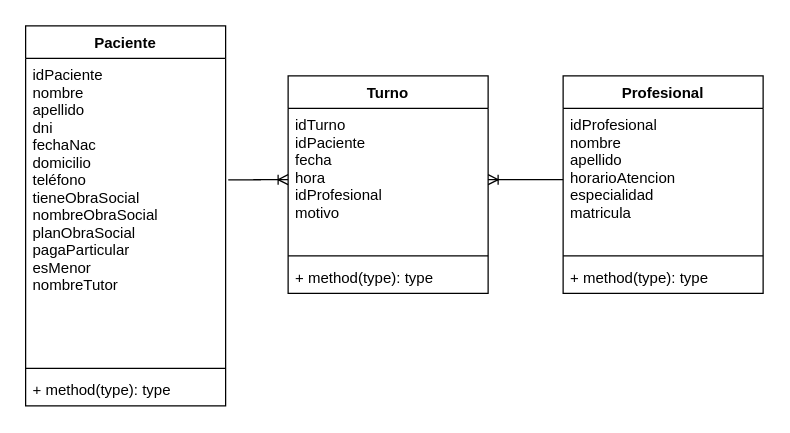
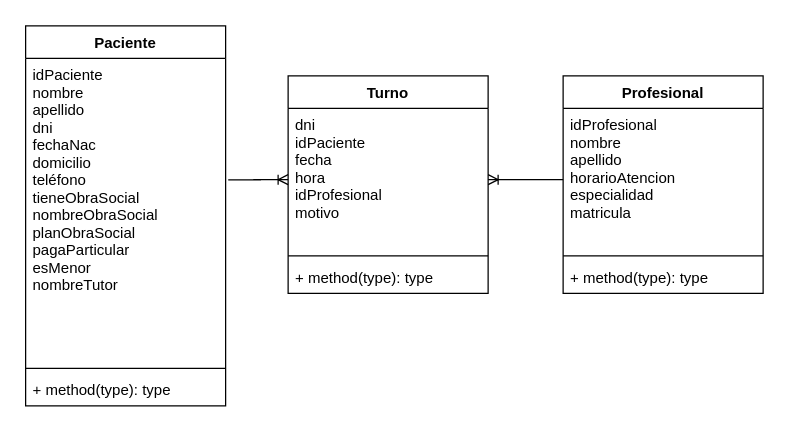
node "idTurno idPaciente fecha hora idProfesional motivo": label "idTurno idPaciente fecha hora idProfesional motivo" -> "dni idPaciente fecha hora idProfesional motivo"
